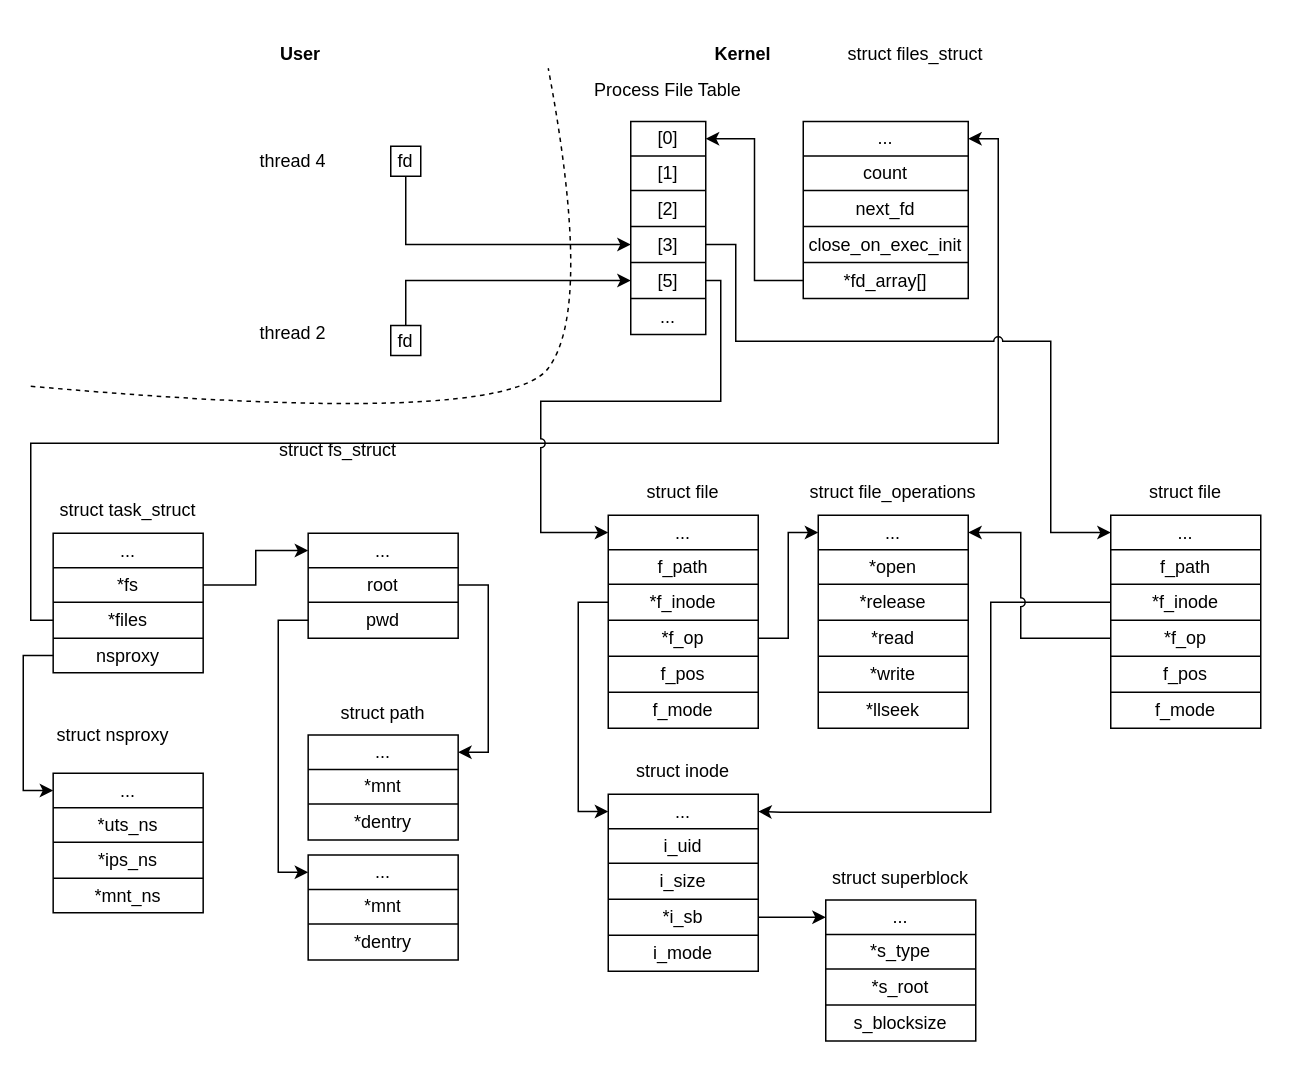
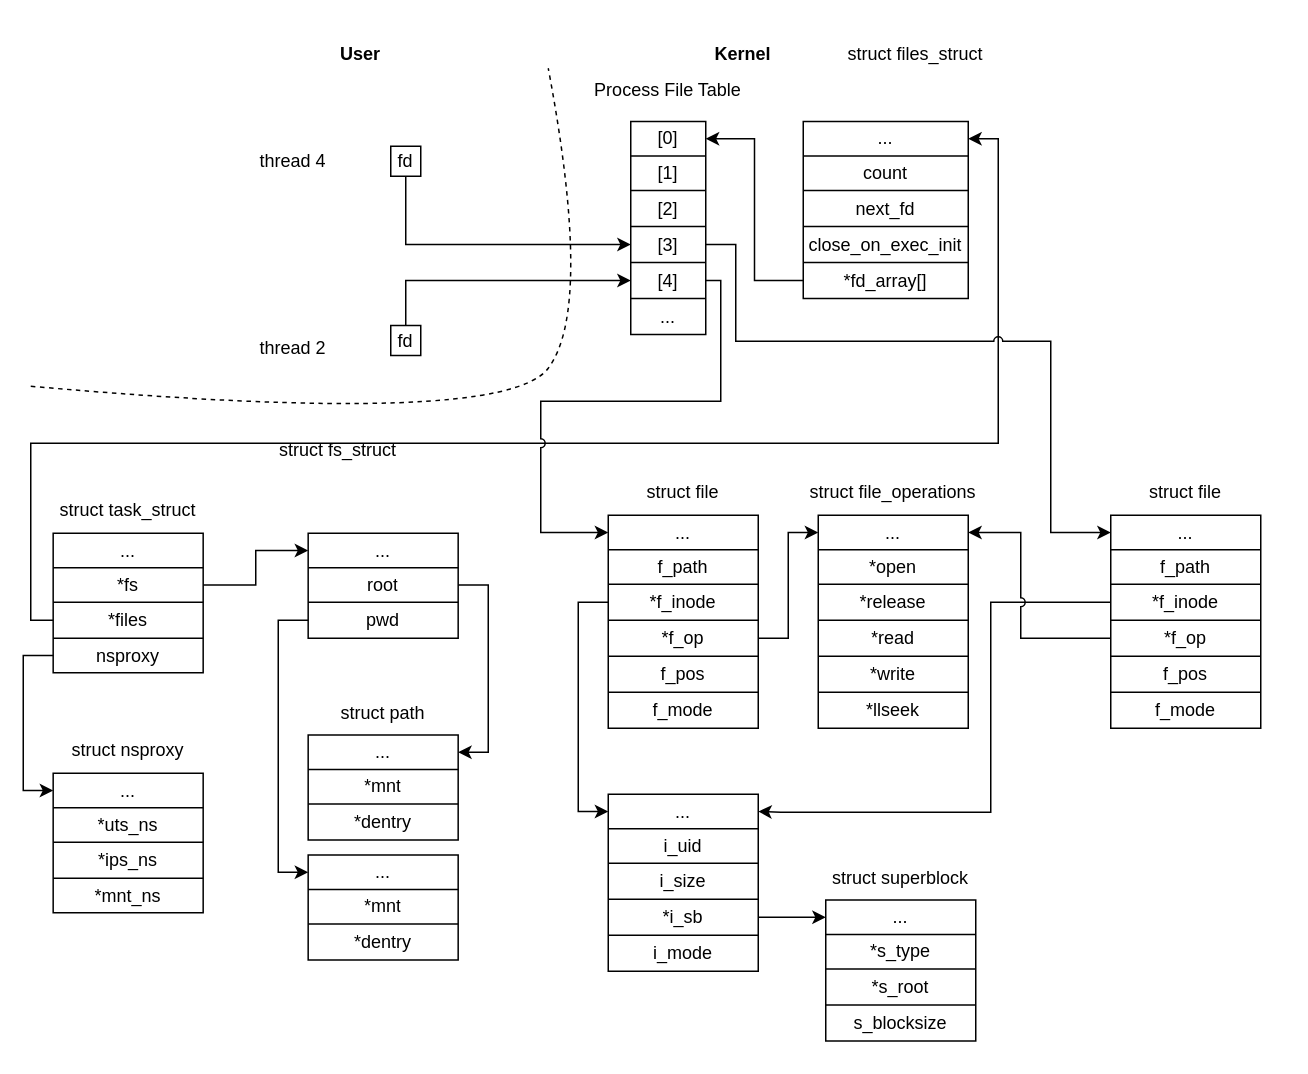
node "User": moved (301, 54) -> (361, 54)
node "[5]": label "[5]" -> "[4]"
node "thread 2": moved (293, 333) -> (293, 348)
node "struct nsproxy": moved (113, 736) -> (128, 751)
node "struct inode": removed
